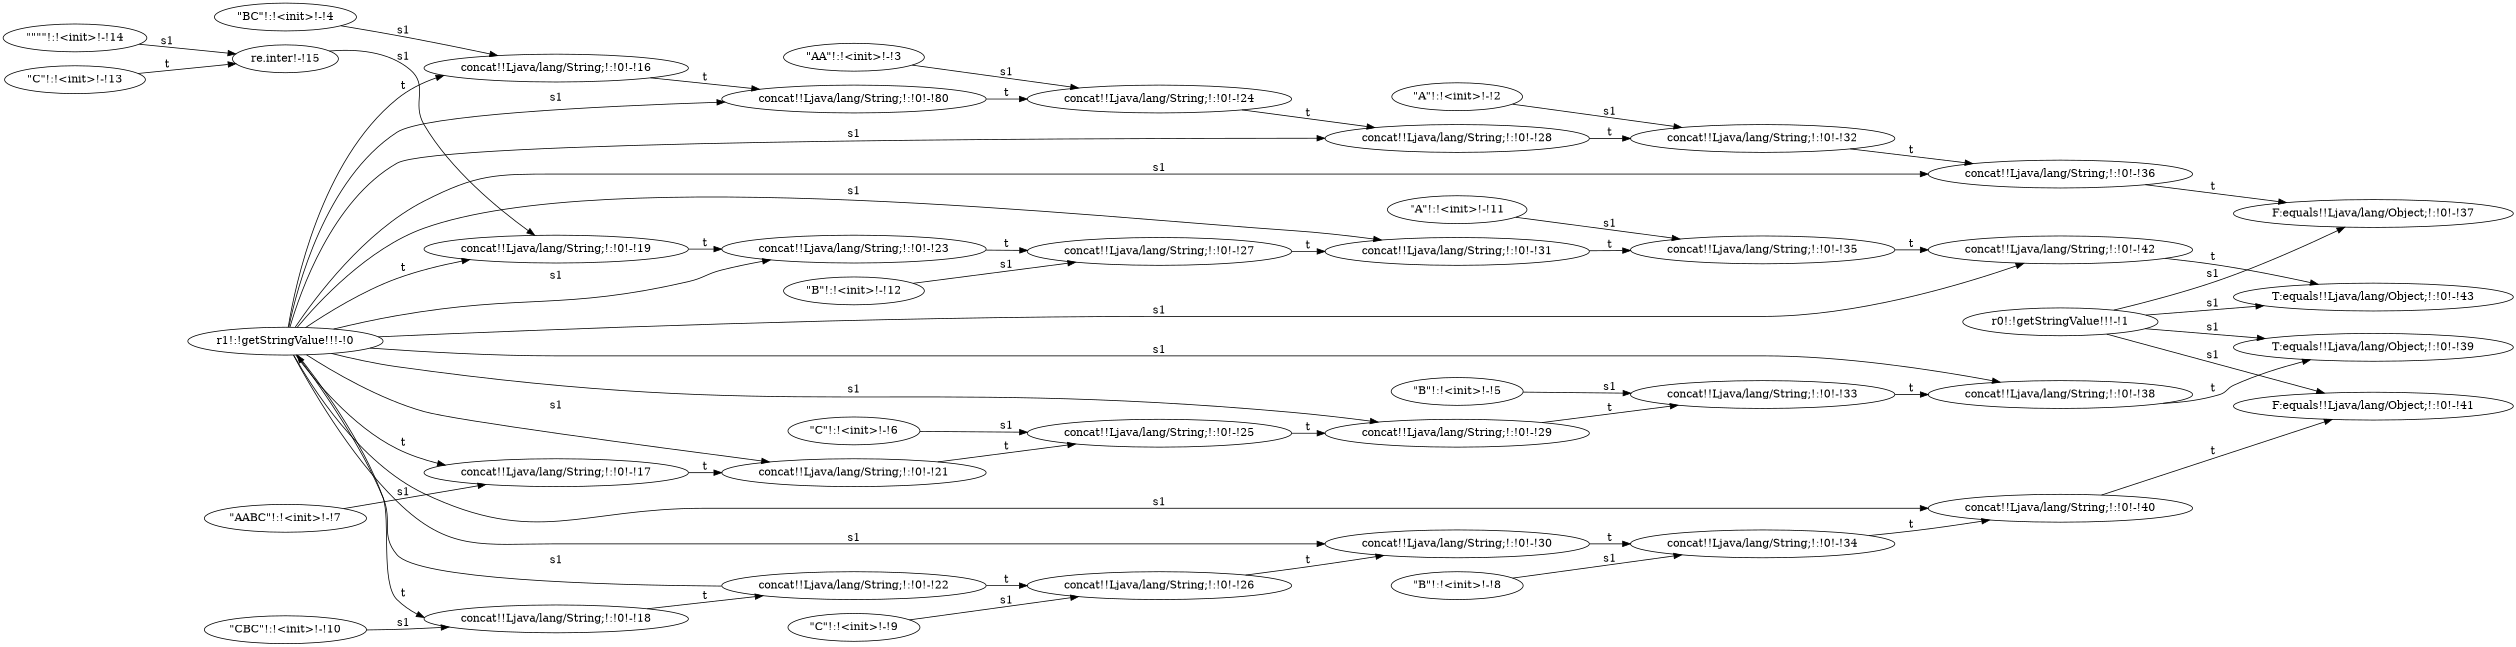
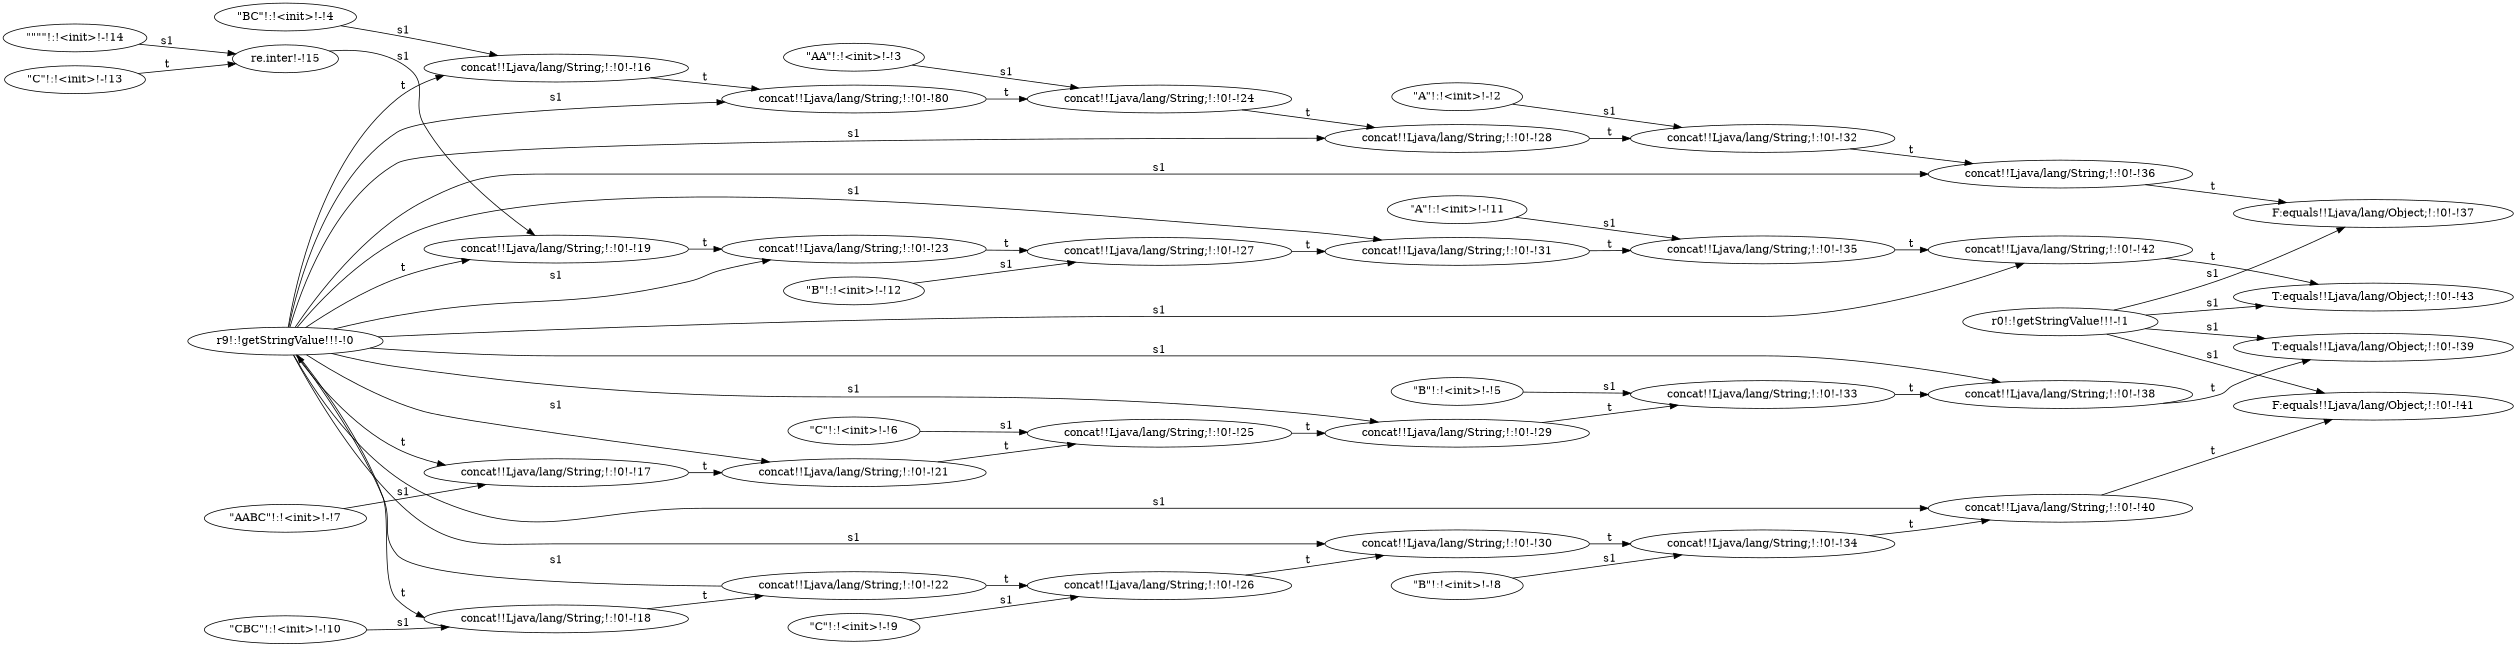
node "r1!:!getStringValue!!!-!0": label "r1!:!getStringValue!!!-!0" -> "r9!:!getStringValue!!!-!0"
